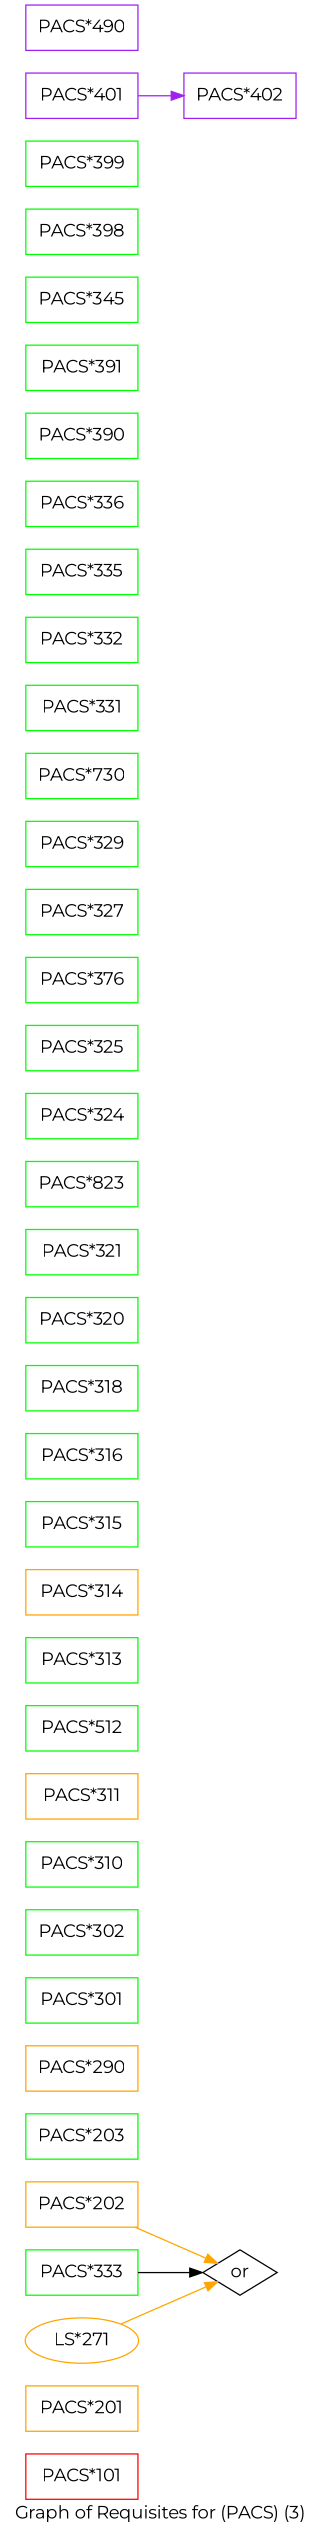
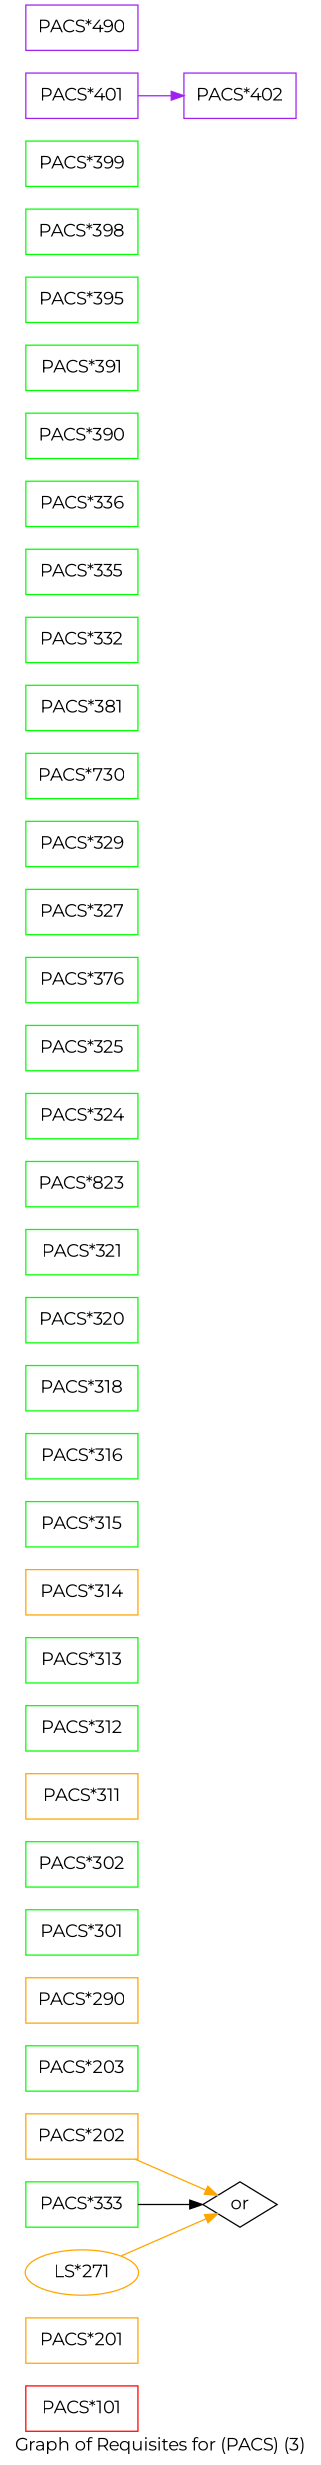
node "PACS*345": label "PACS*345" -> "PACS*395"
node "PACS*331": label "PACS*331" -> "PACS*381"
node "PACS*512": label "PACS*512" -> "PACS*312"
node "PACS*310": removed
